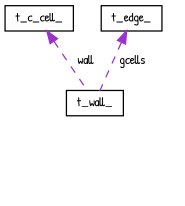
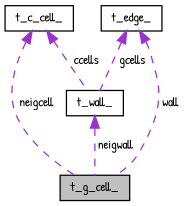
edge "t_wall_" -> "t_c_cell_": label " wall" -> " ccells"
node "t_g_cell_": added
